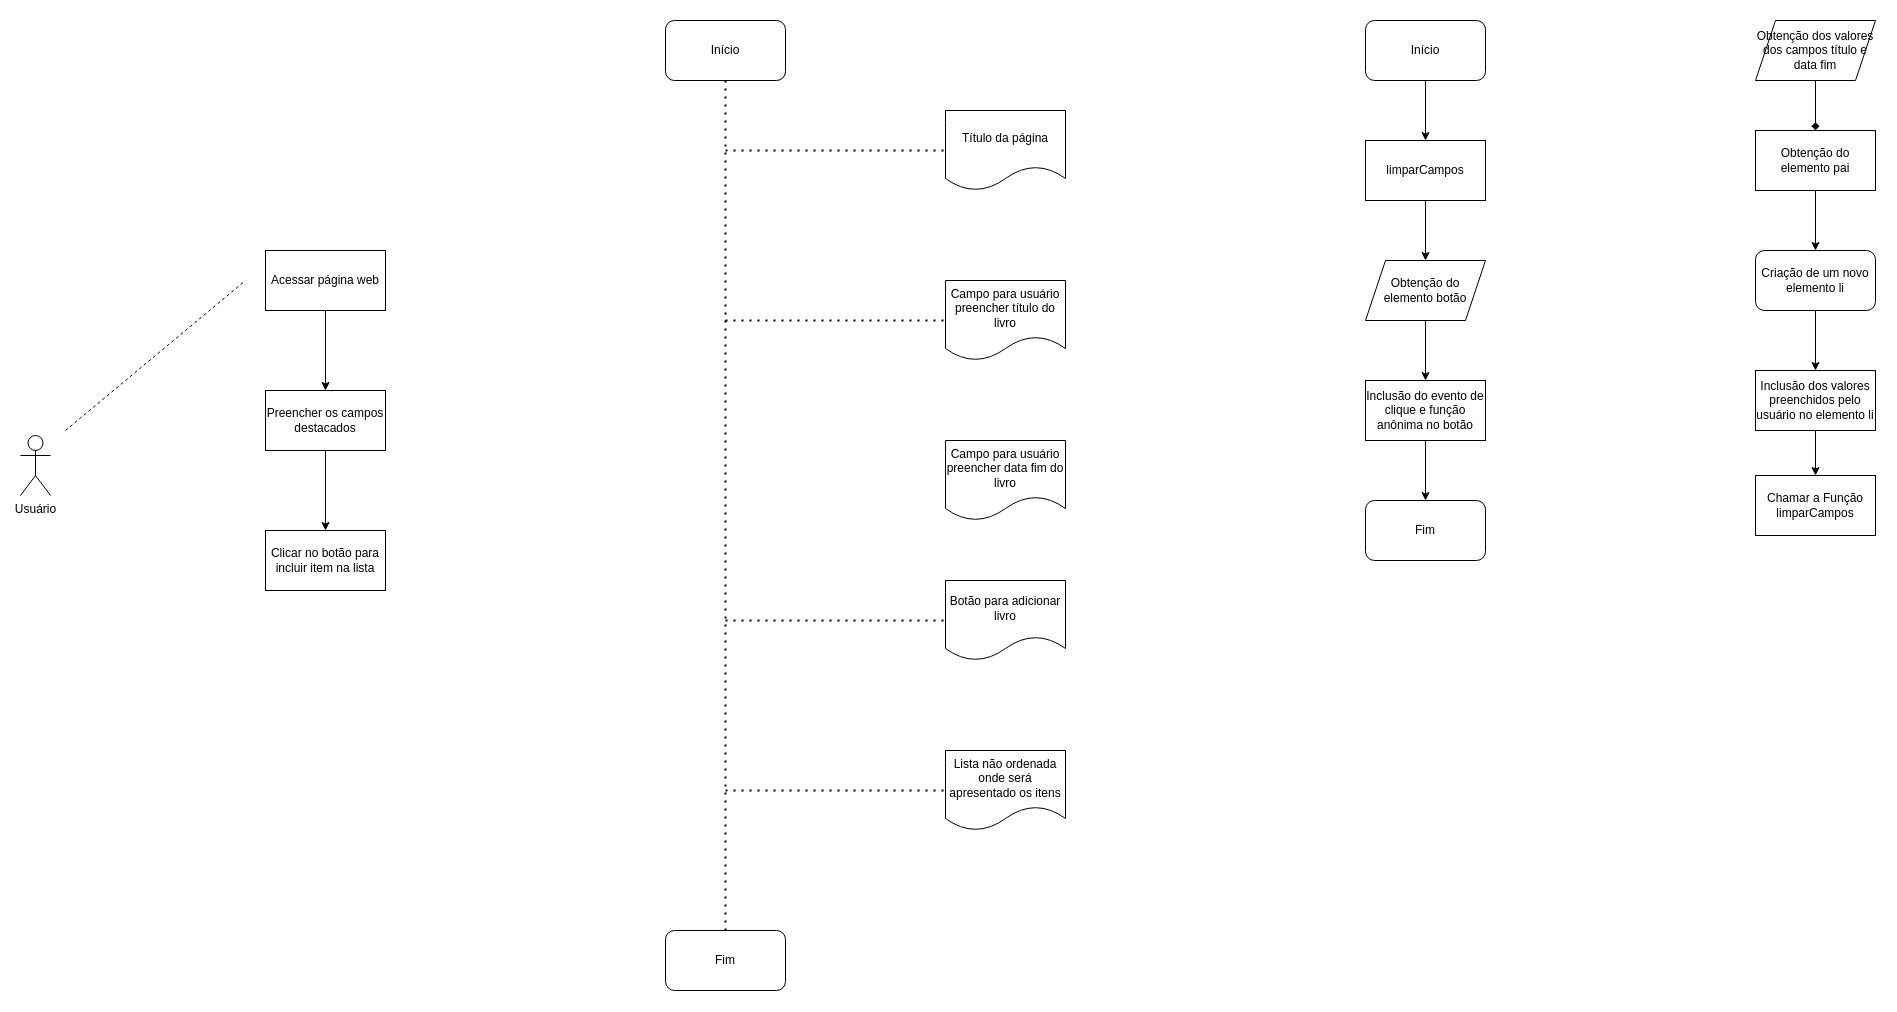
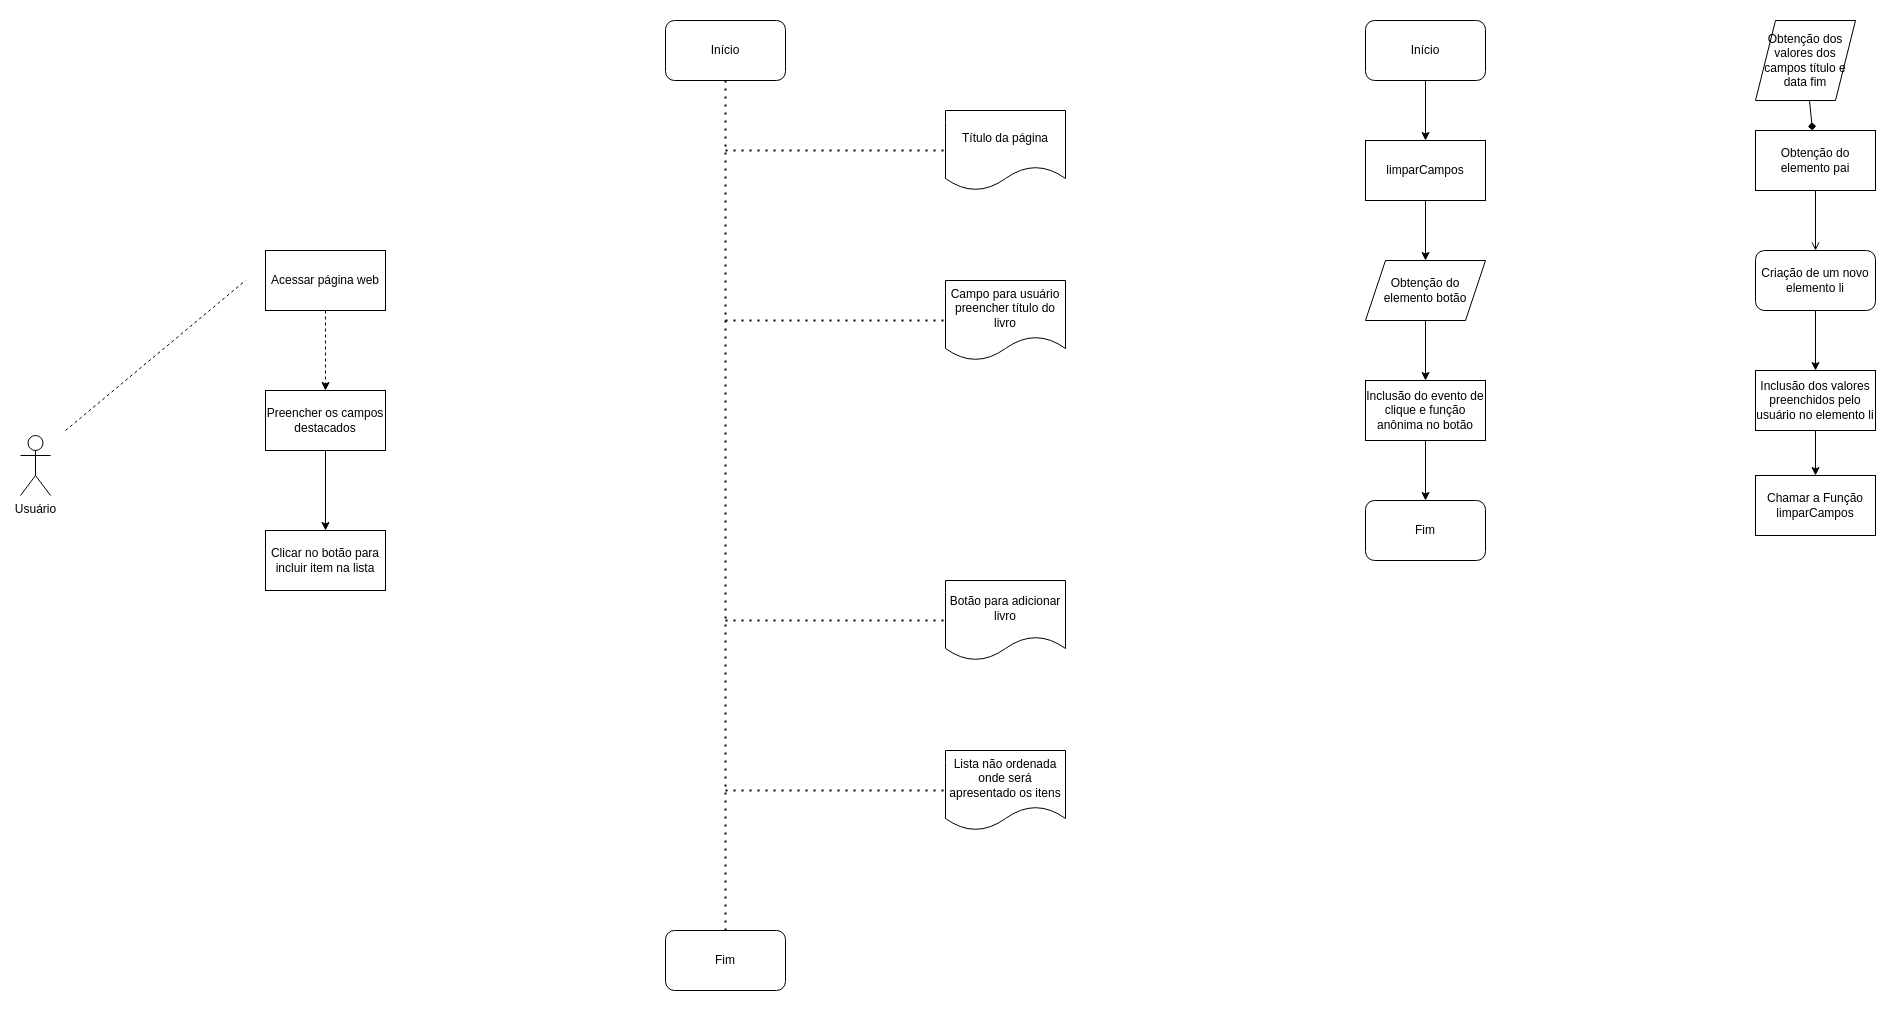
node "Obtenção dos valores dos campos título e data fim": size 120x60 -> 100x80
edge "Obtenção do elemento pai" -> "Criação de um novo elemento li": arrowhead classic -> open
edge "Acessar página web" -> "Preencher os campos destacados": style solid -> dashed
node "Campo para usuário preencher data fim do livro": removed
